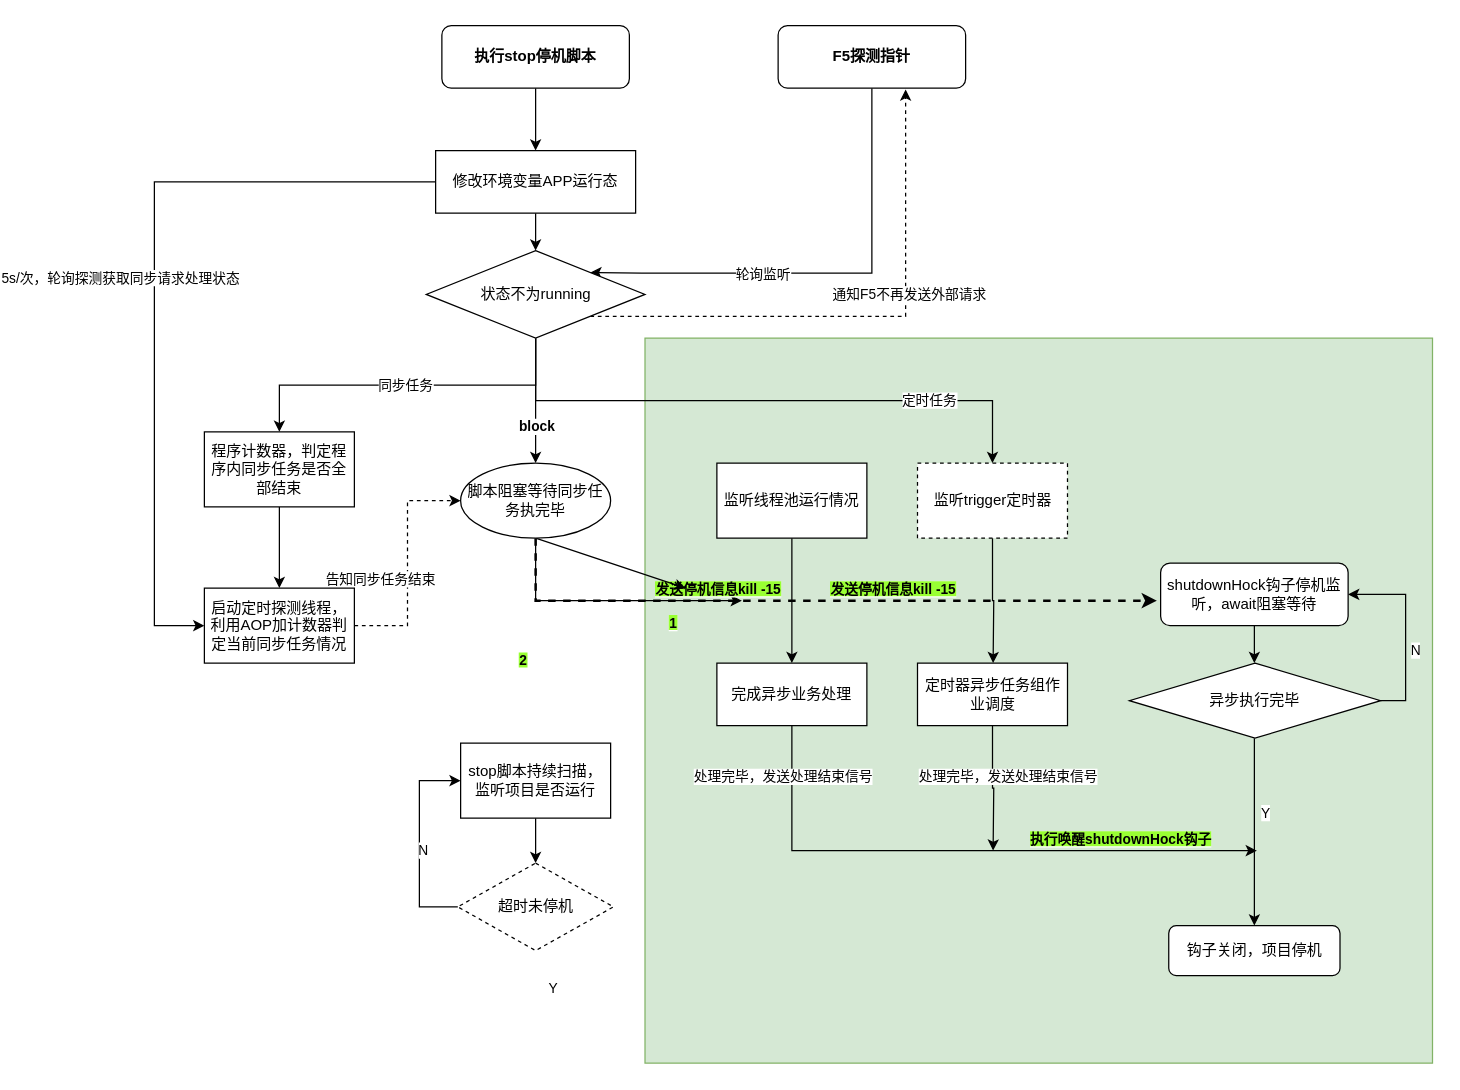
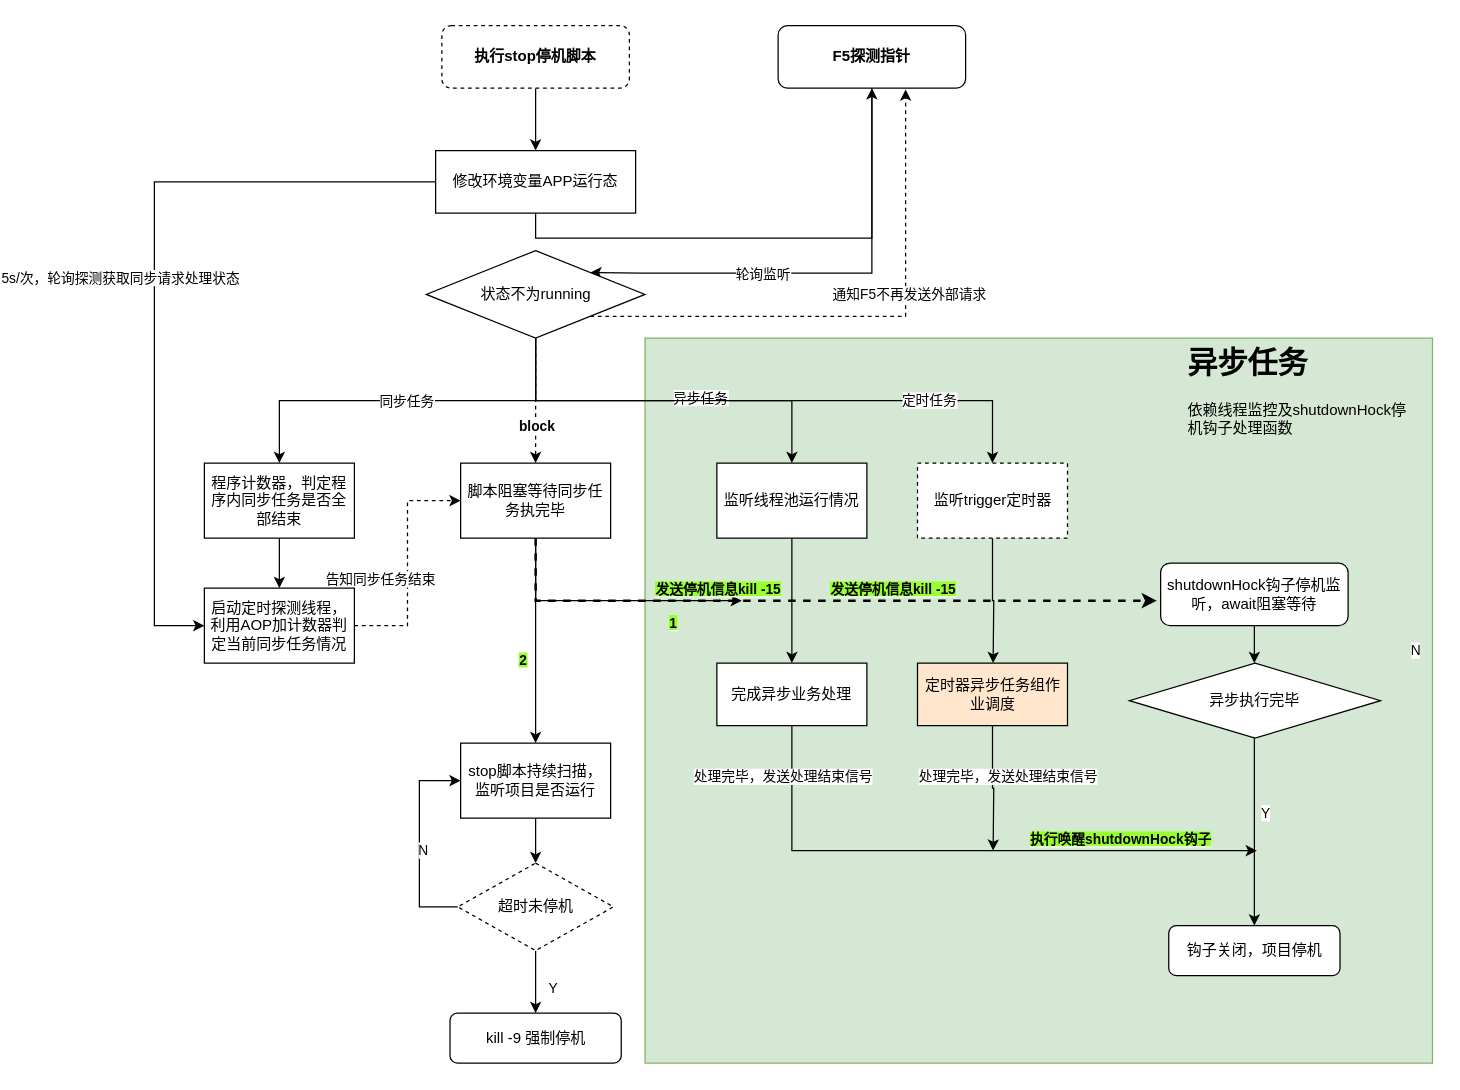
node "执行stop停机脚本": style solid -> dashed
edge "修改环境变量APP运行态" -> "状态不为running": now "修改环境变量APP运行态" -> "F5探测指针"
node "异步任务依赖线程监控及shutdownHock停机钩子处理函数": added
edge "状态不为running" -> "监听线程池运行情况": added, label "异步任务"
edge "状态不为running" -> "脚本阻塞等待同步任务执完毕": style solid -> dashed
node "程序计数器，判定程序内同步任务是否全部结束": moved (279, 469) -> (279, 501)
node "脚本阻塞等待同步任务执完毕": shape ellipse -> rectangle
edge "脚本阻塞等待同步任务执完毕" -> "1": now "脚本阻塞等待同步任务执完毕" -> "stop脚本持续扫描，监听项目是否运行"
edge "异步执行完毕" -> "shutdownHock钩子停机监听，await阻塞等待": removed
node "定时器异步任务组作业调度": fillcolor #ffffff -> #ffe6cc
edge "超时未停机" -> "kill -9 强制停机": added
node "kill -9 强制停机": added
